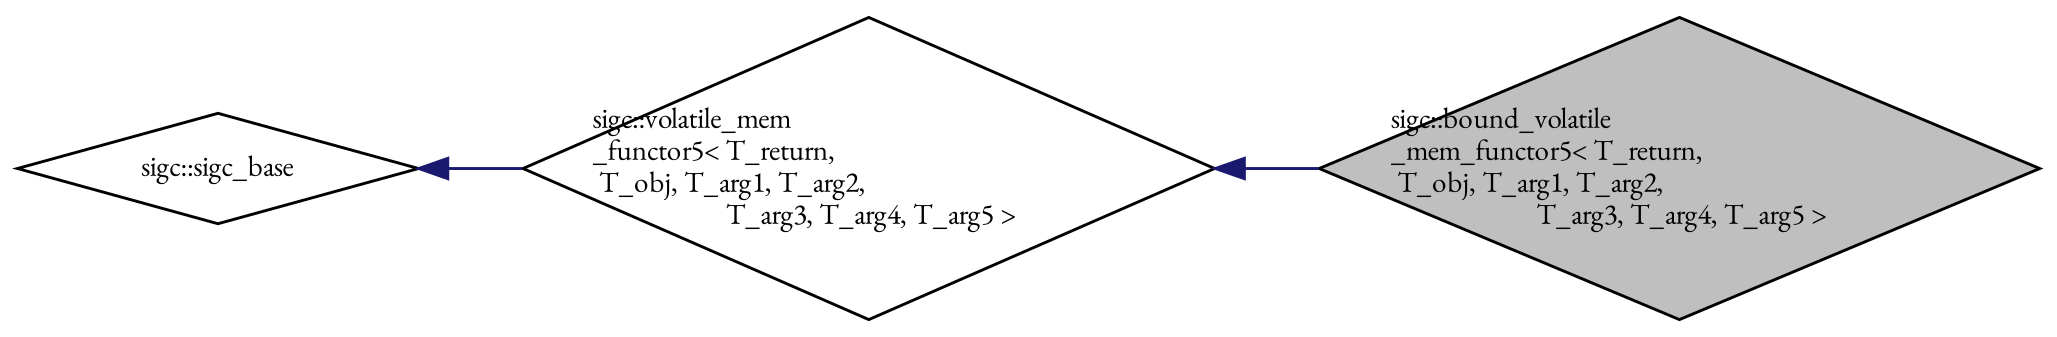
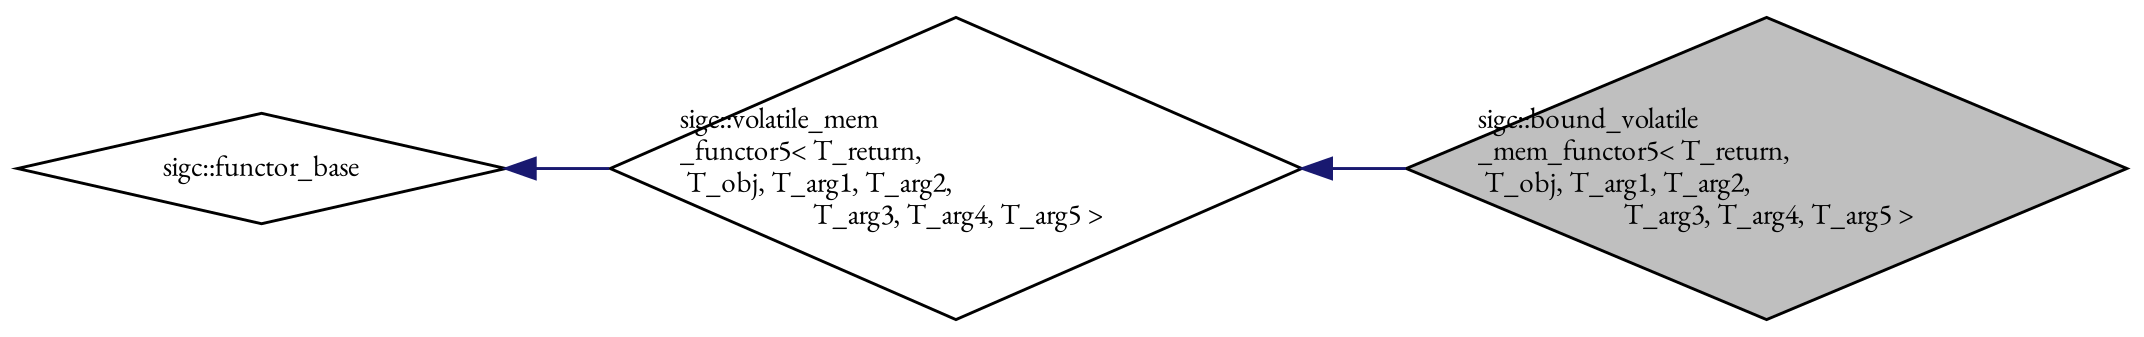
node "sigc::sigc_base": label "sigc::sigc_base" -> "sigc::functor_base"
